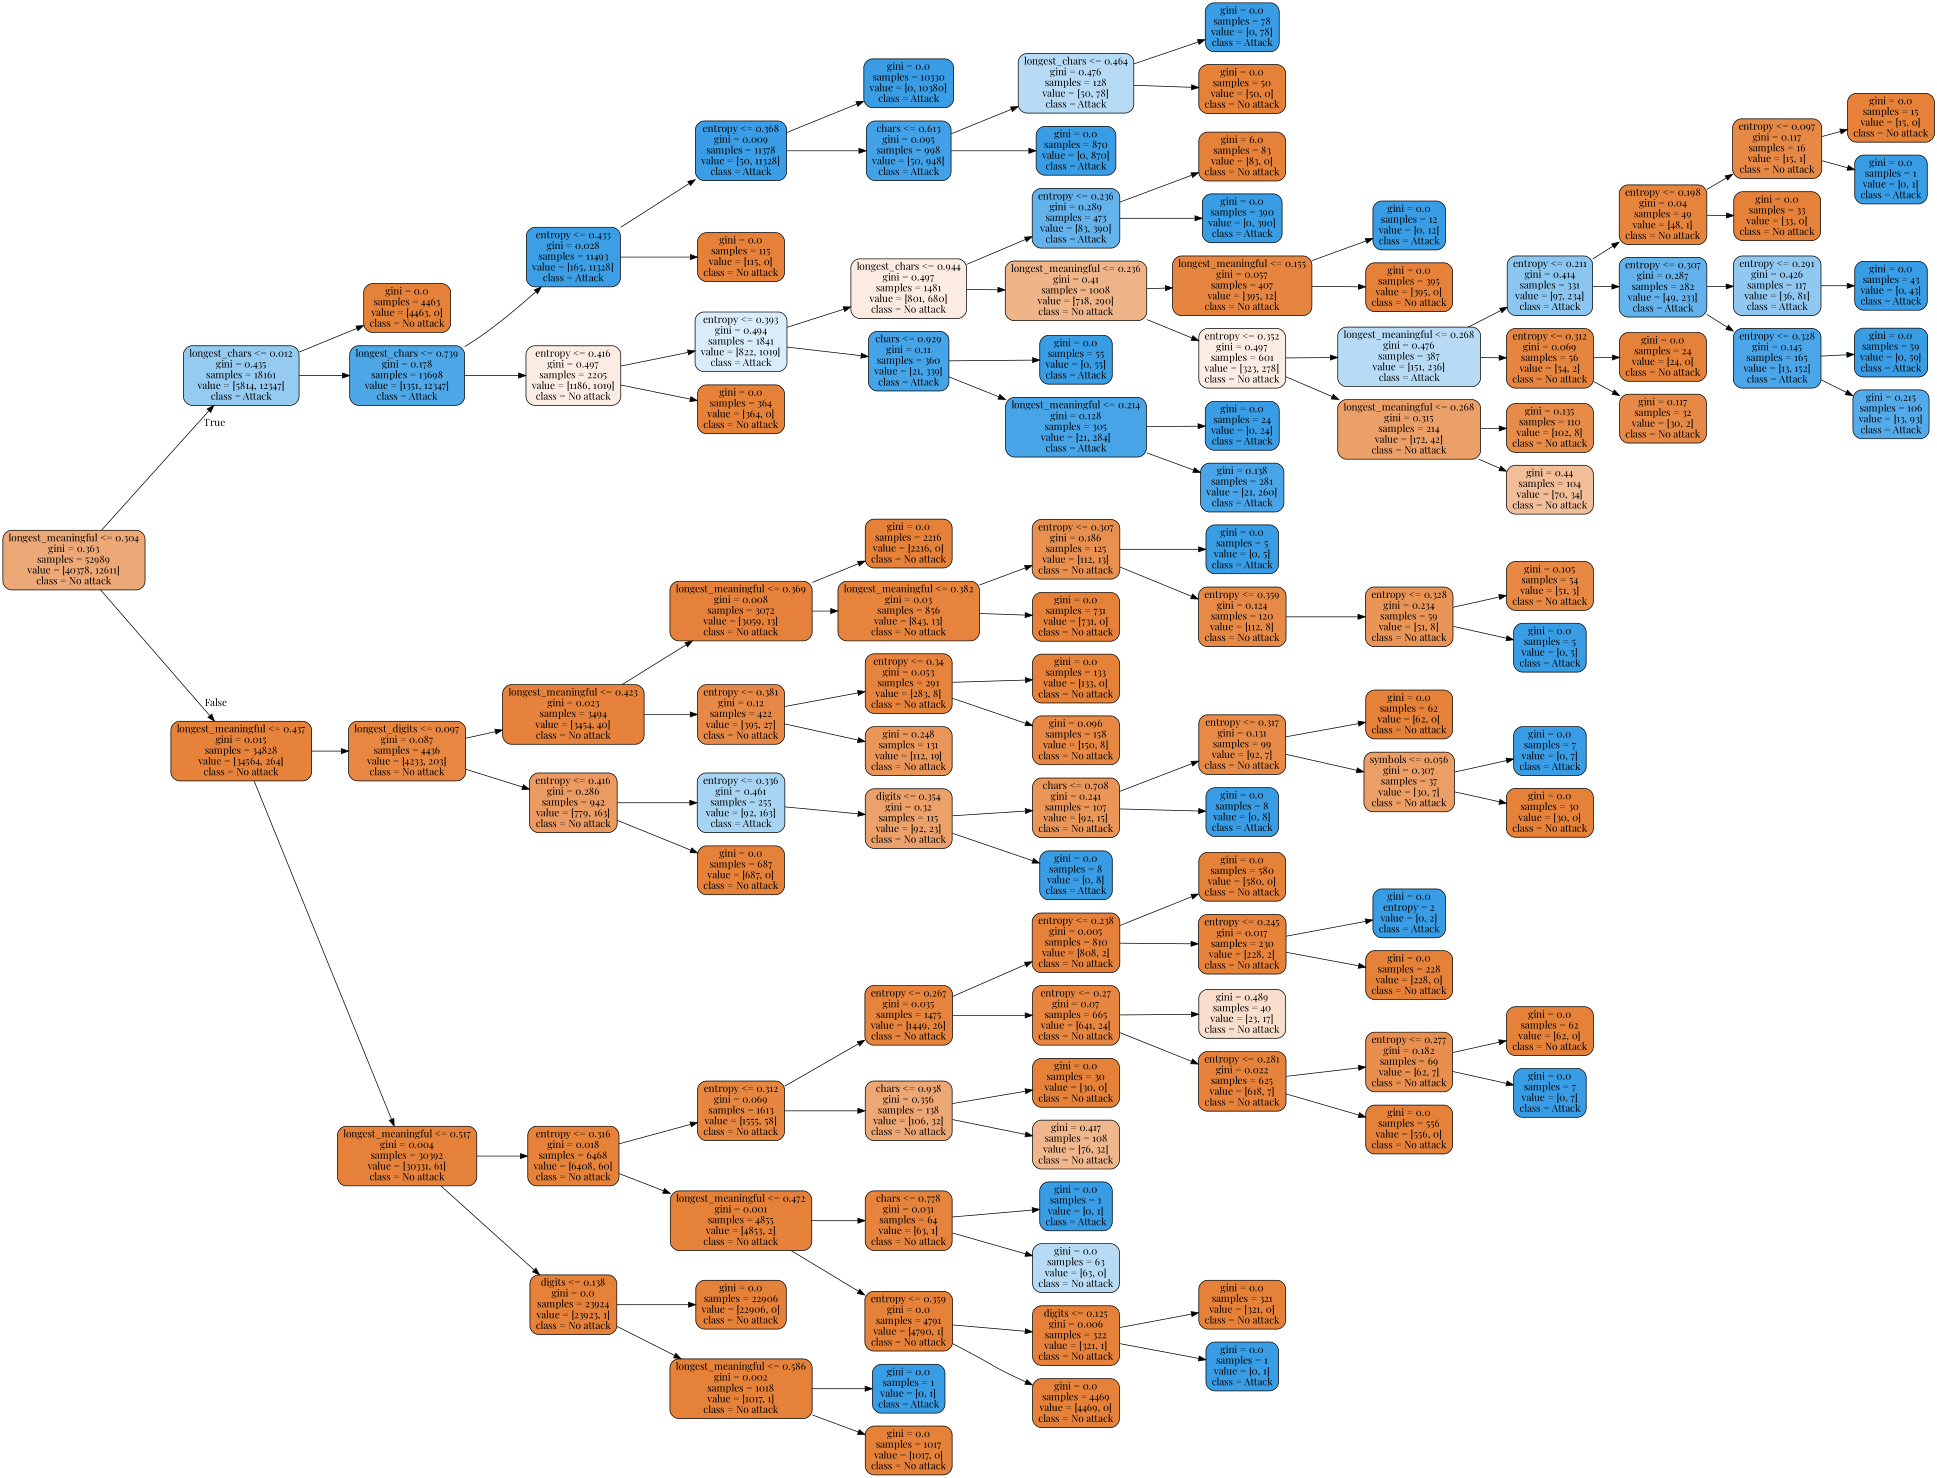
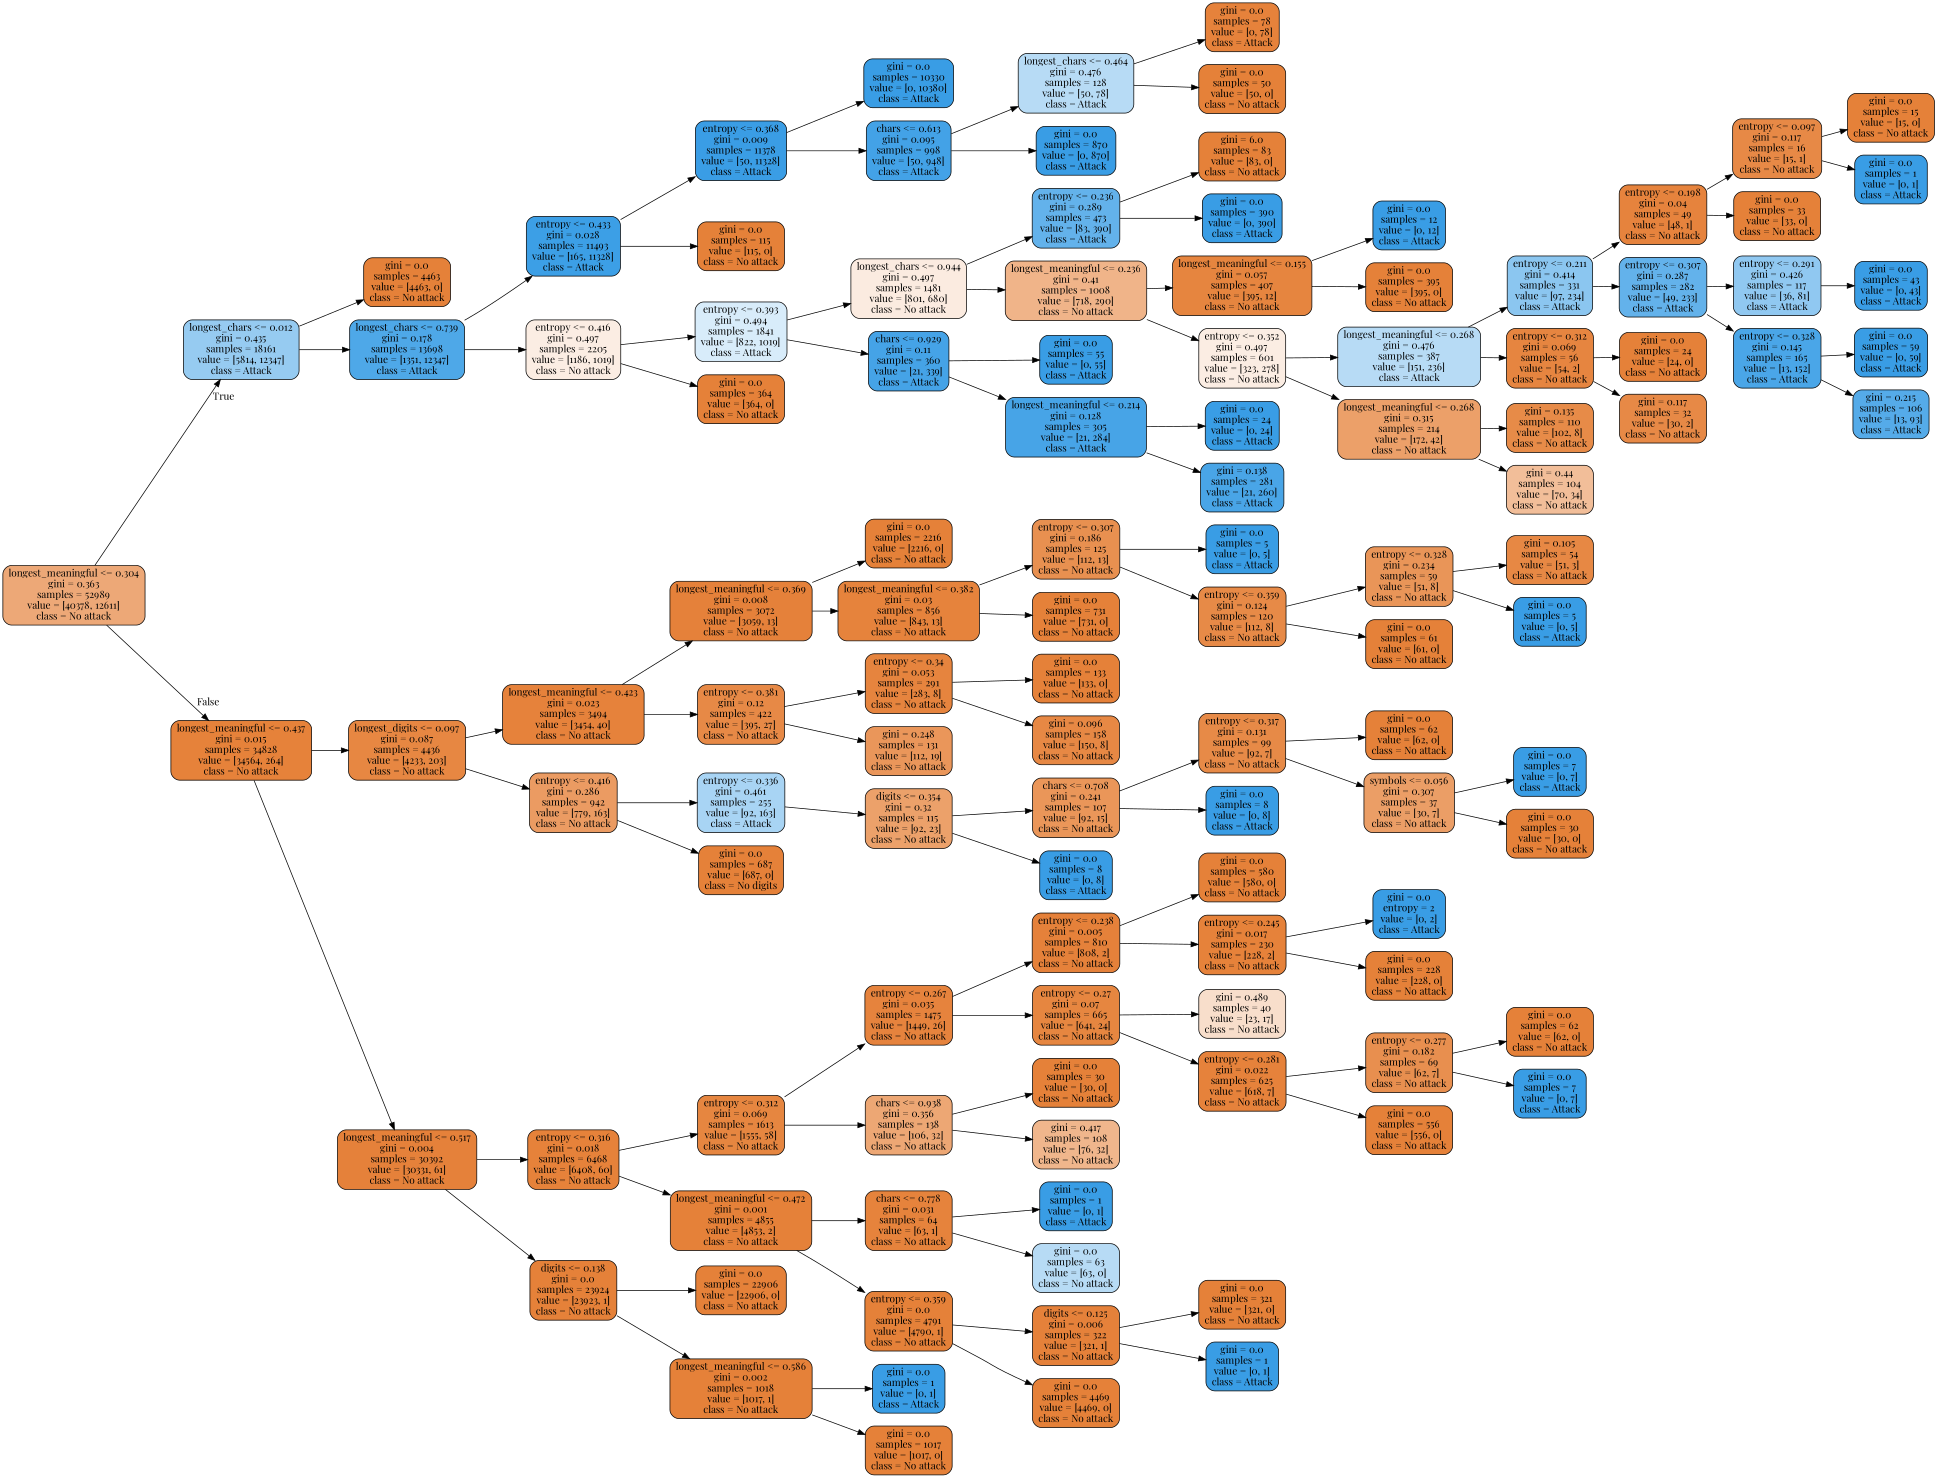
node "gini = 0.0 samples = 78 value = [0, 78] class = Attack": fillcolor #399de5ff -> #e58139fc
node "gini = 0.0 samples = 61 value = [61, 0] class = No attack": added
node "gini = 0.0 samples = 687 value = [687, 0] class = No attack": label "gini = 0.0 samples = 687 value = [687, 0] class = No attack" -> "gini = 0.0 samples = 687 value = [687, 0] class = No digits"
